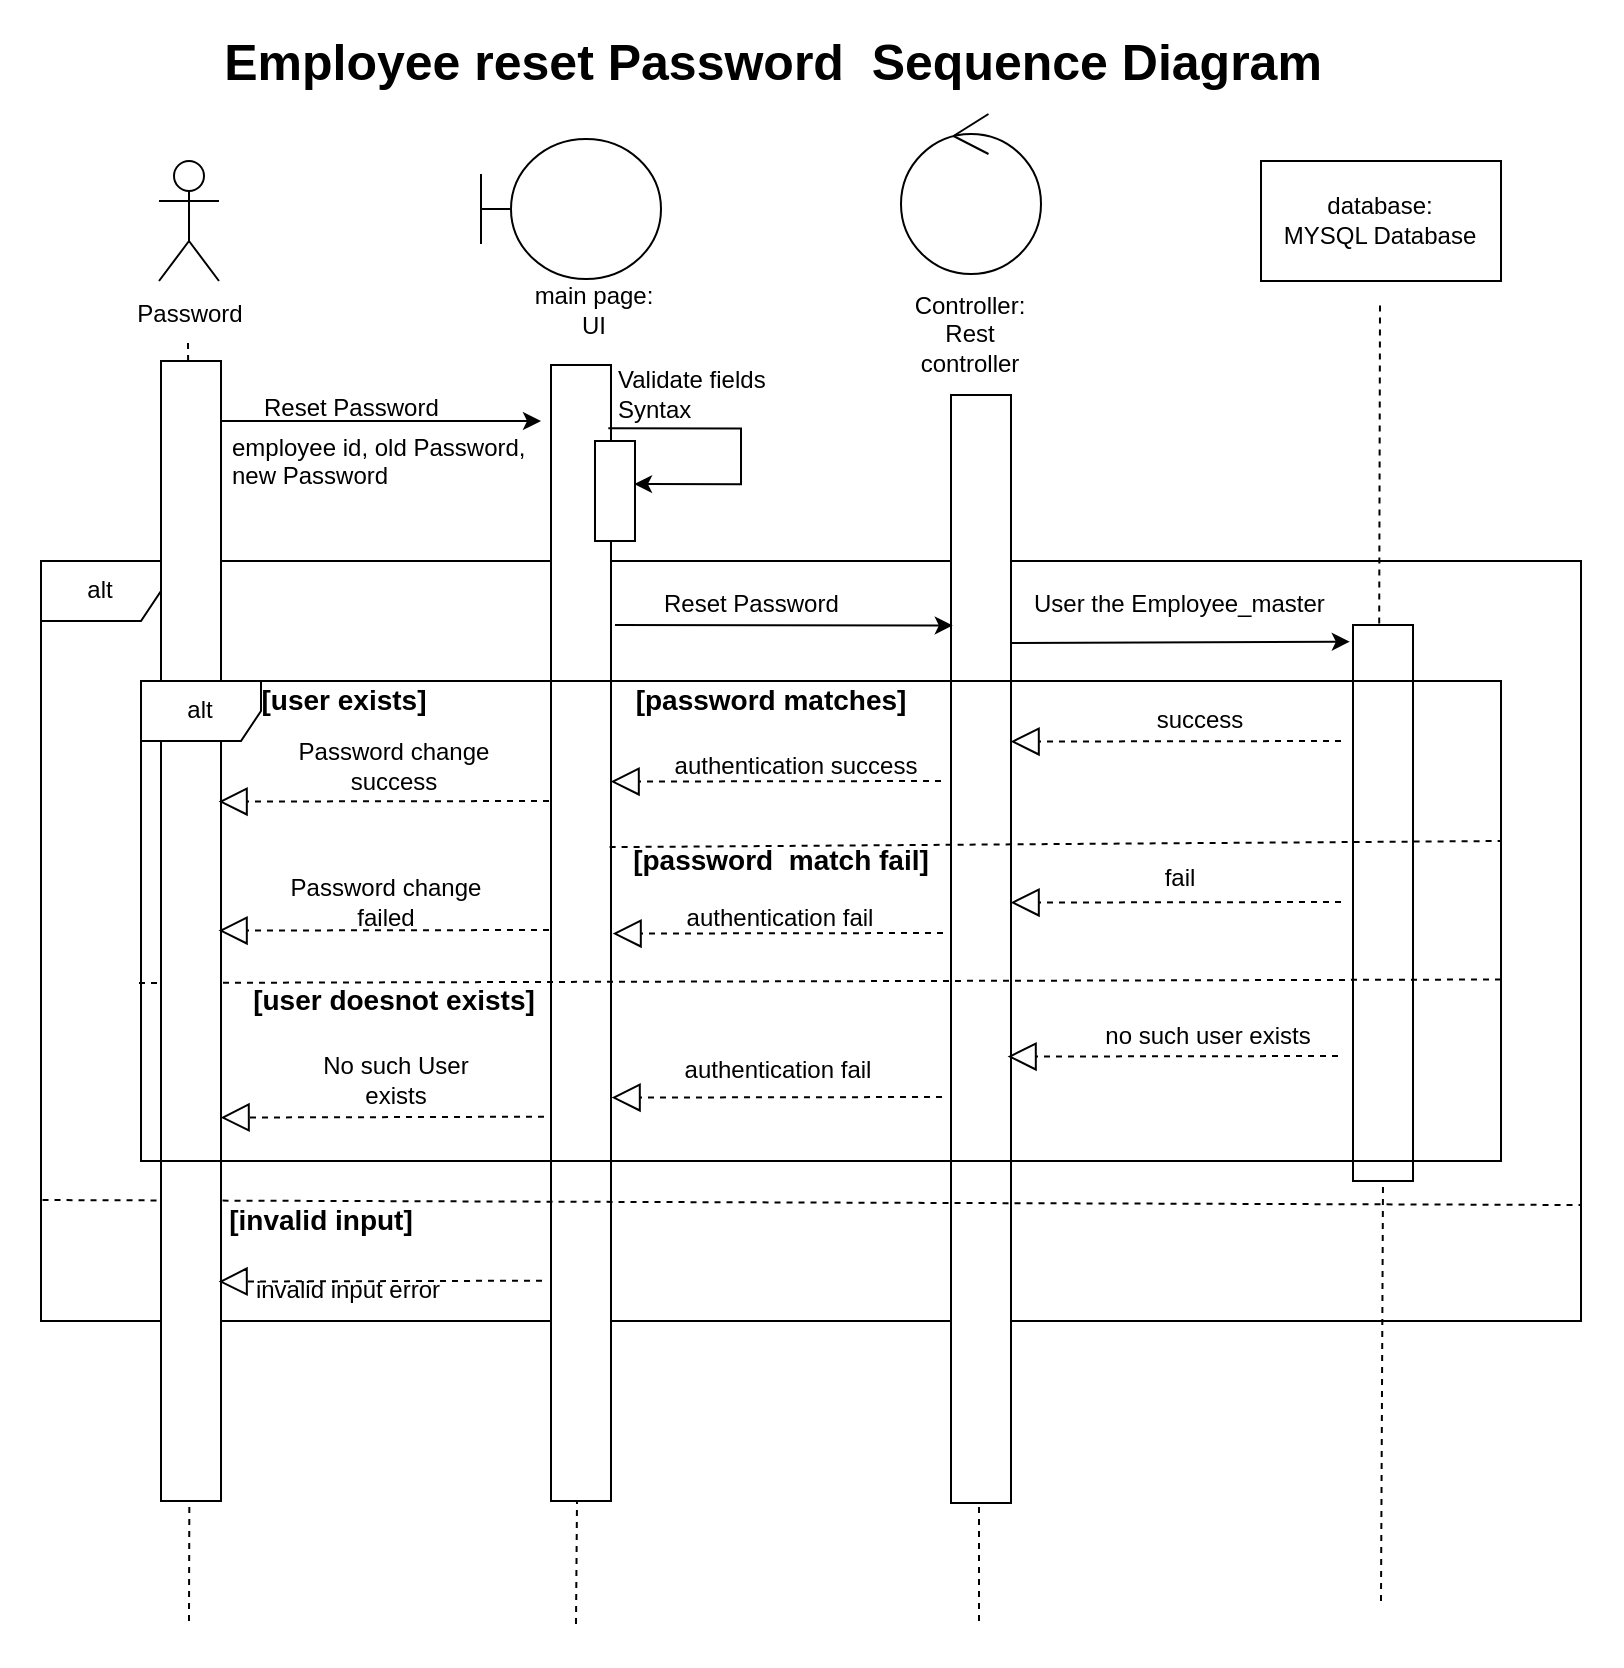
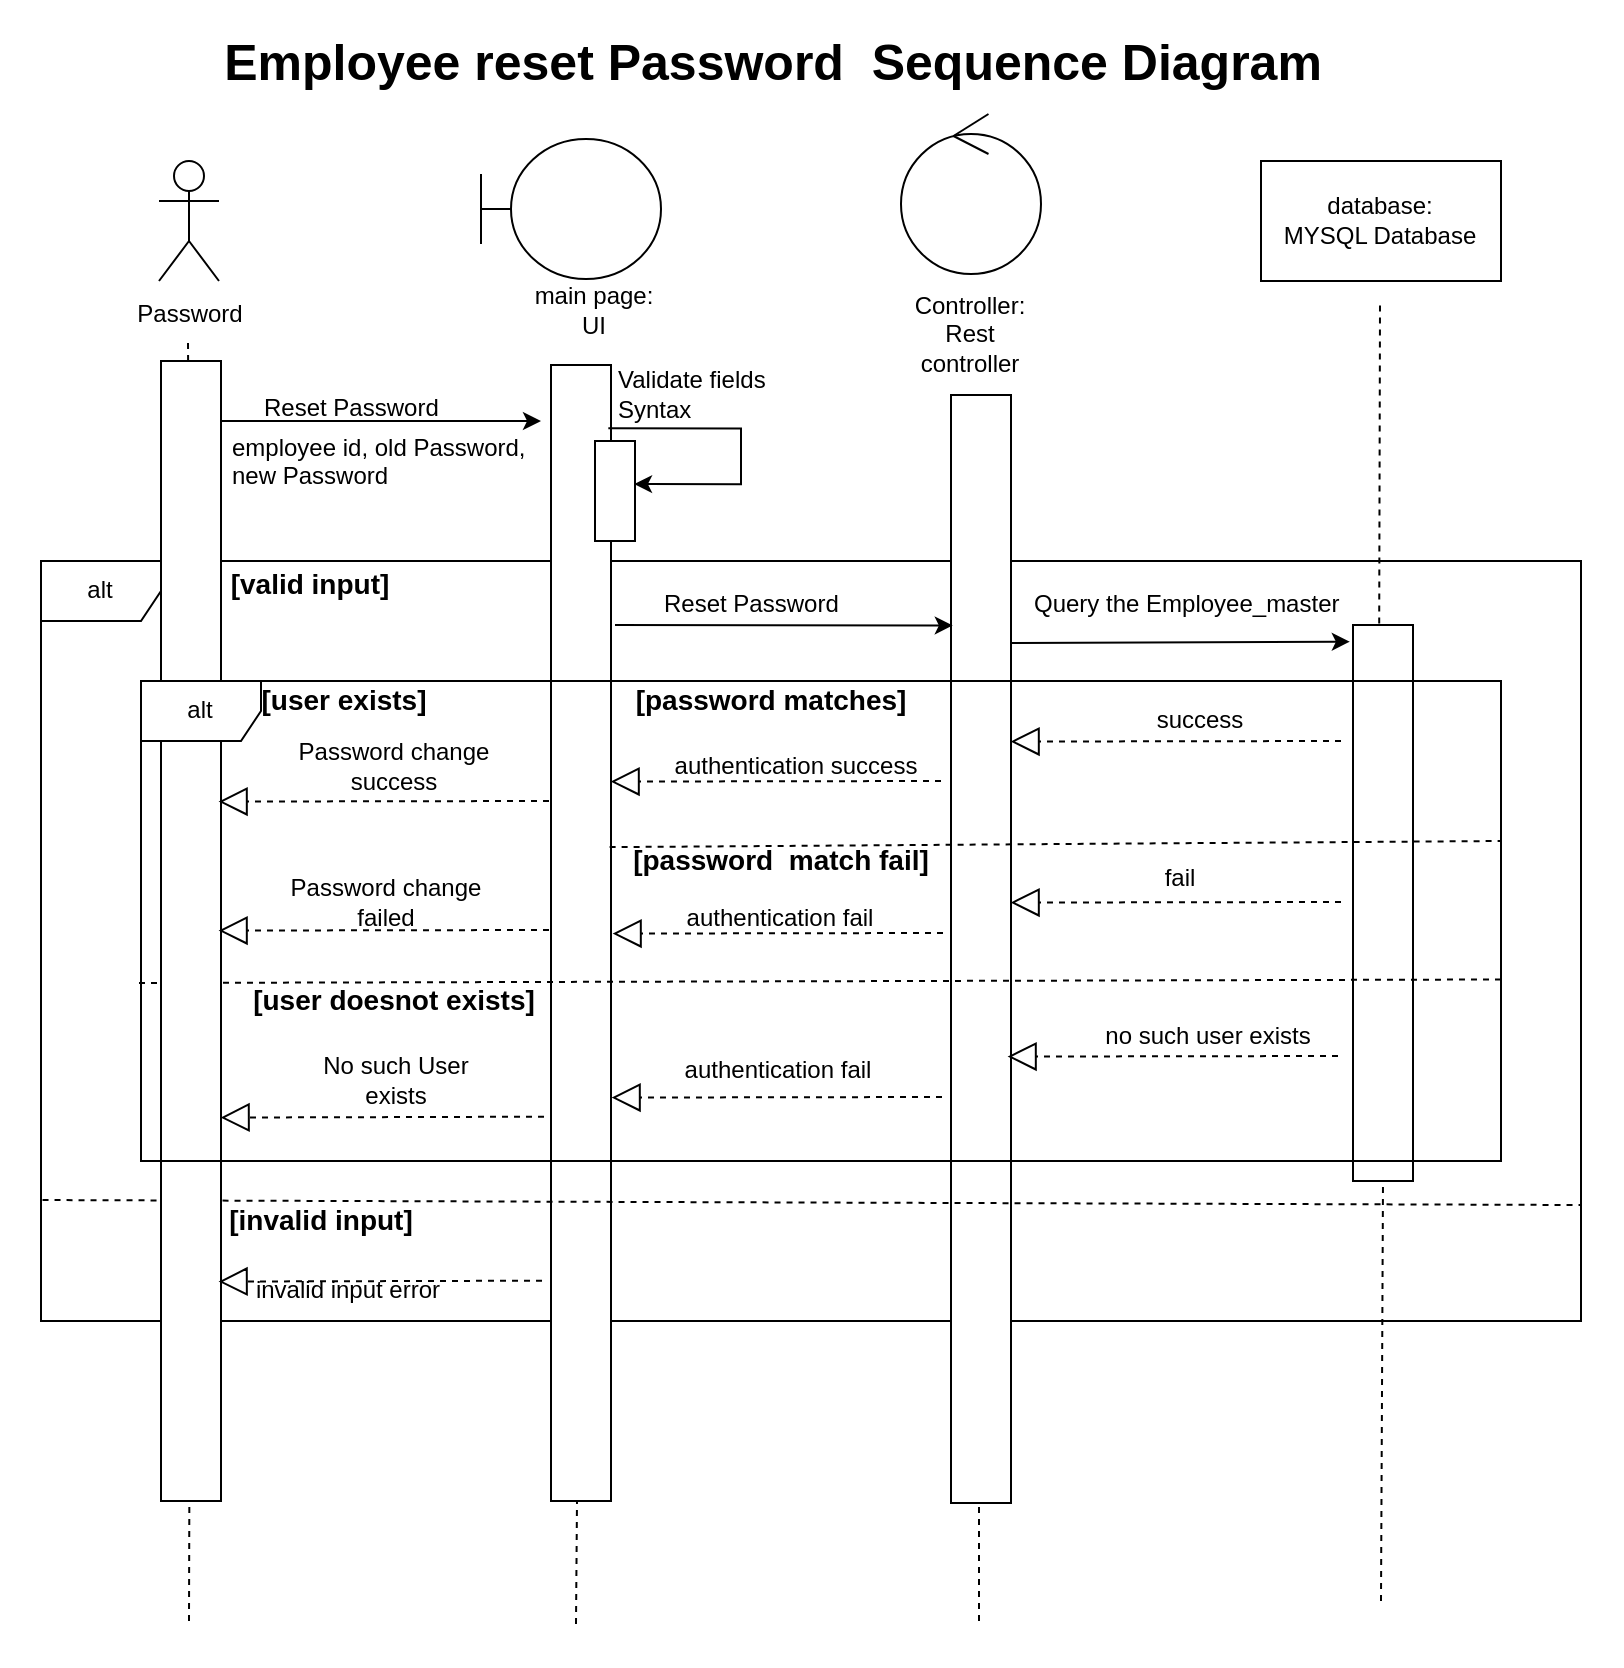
node "[valid input]": added
node "User the Employee_master": label "User the Employee_master" -> "Query the Employee_master"
